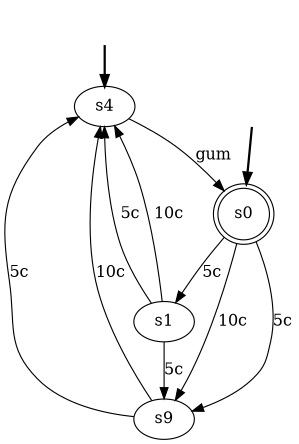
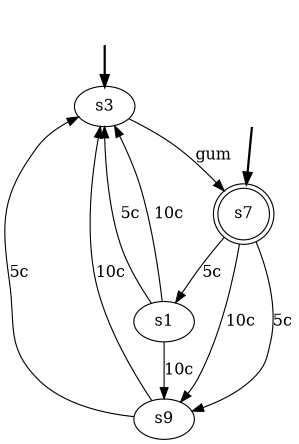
node "s4": label "s4" -> "s3"
node "s0": label "s0" -> "s7"
edge "s1" -> "s9": label "5c" -> "10c"
